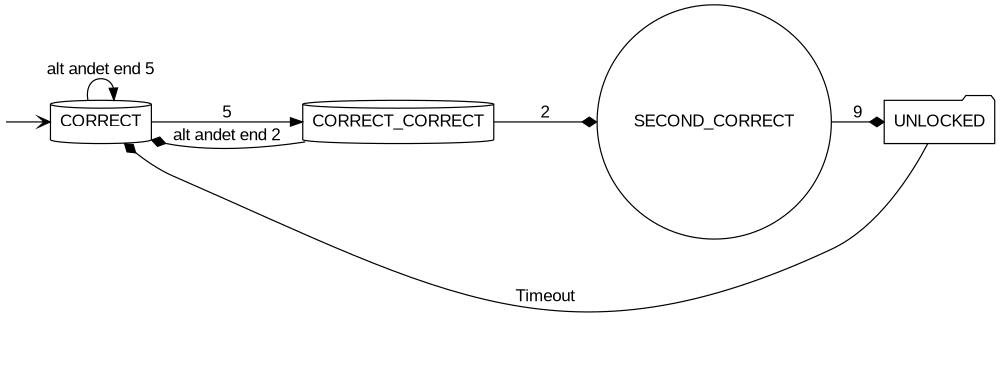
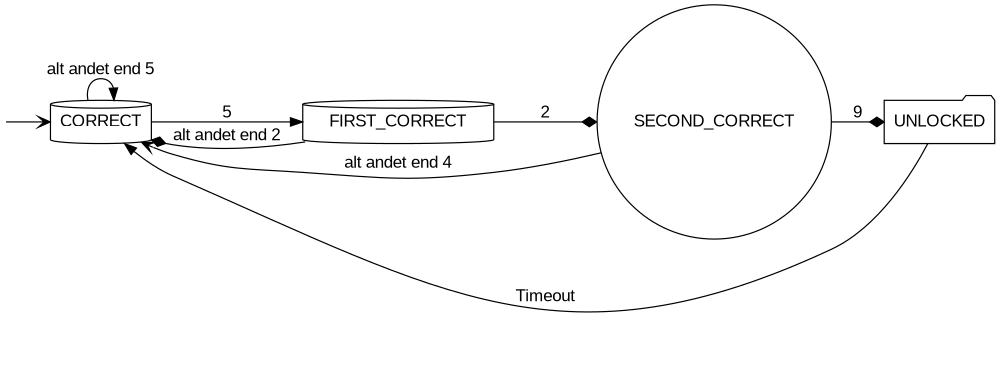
node "CORRECT_CORRECT": label "CORRECT_CORRECT" -> "FIRST_CORRECT"
edge "SECOND_CORRECT" -> "CORRECT": added, label "alt andet end 4"
edge "UNLOCKED" -> "CORRECT": arrowhead diamond -> normal
